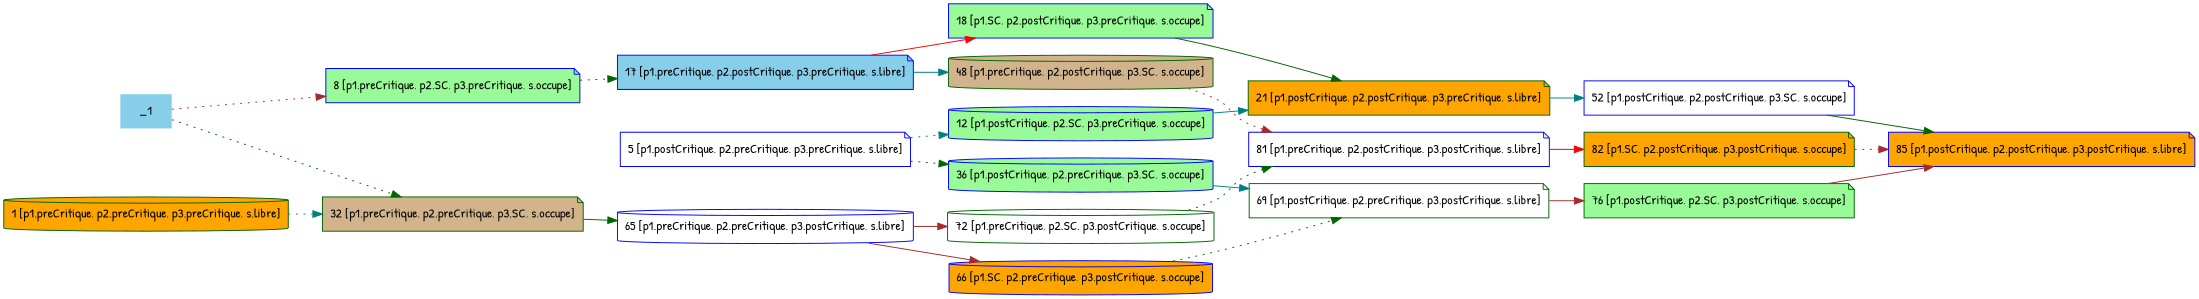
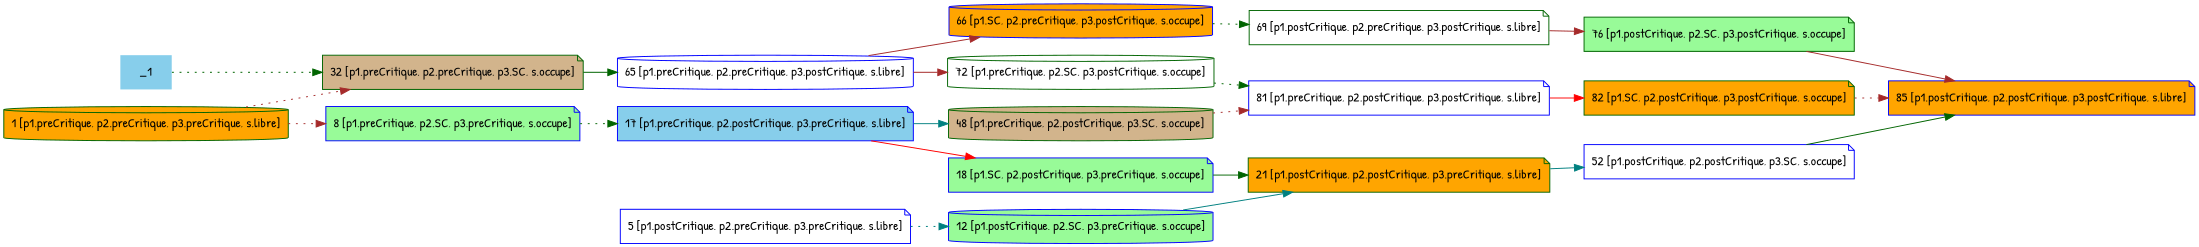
edge "_1" -> "8 [p1.preCritique, p2.SC, p3.preCritique, s.occupe]": now "1 [p1.preCritique, p2.preCritique, p3.preCritique, s.libre]" -> "8 [p1.preCritique, p2.SC, p3.preCritique, s.occupe]"
node "36 [p1.postCritique, p2.preCritique, p3.SC, s.occupe]": removed
edge "1 [p1.preCritique, p2.preCritique, p3.preCritique, s.libre]" -> "32 [p1.preCritique, p2.preCritique, p3.SC, s.occupe]": color teal -> brown
